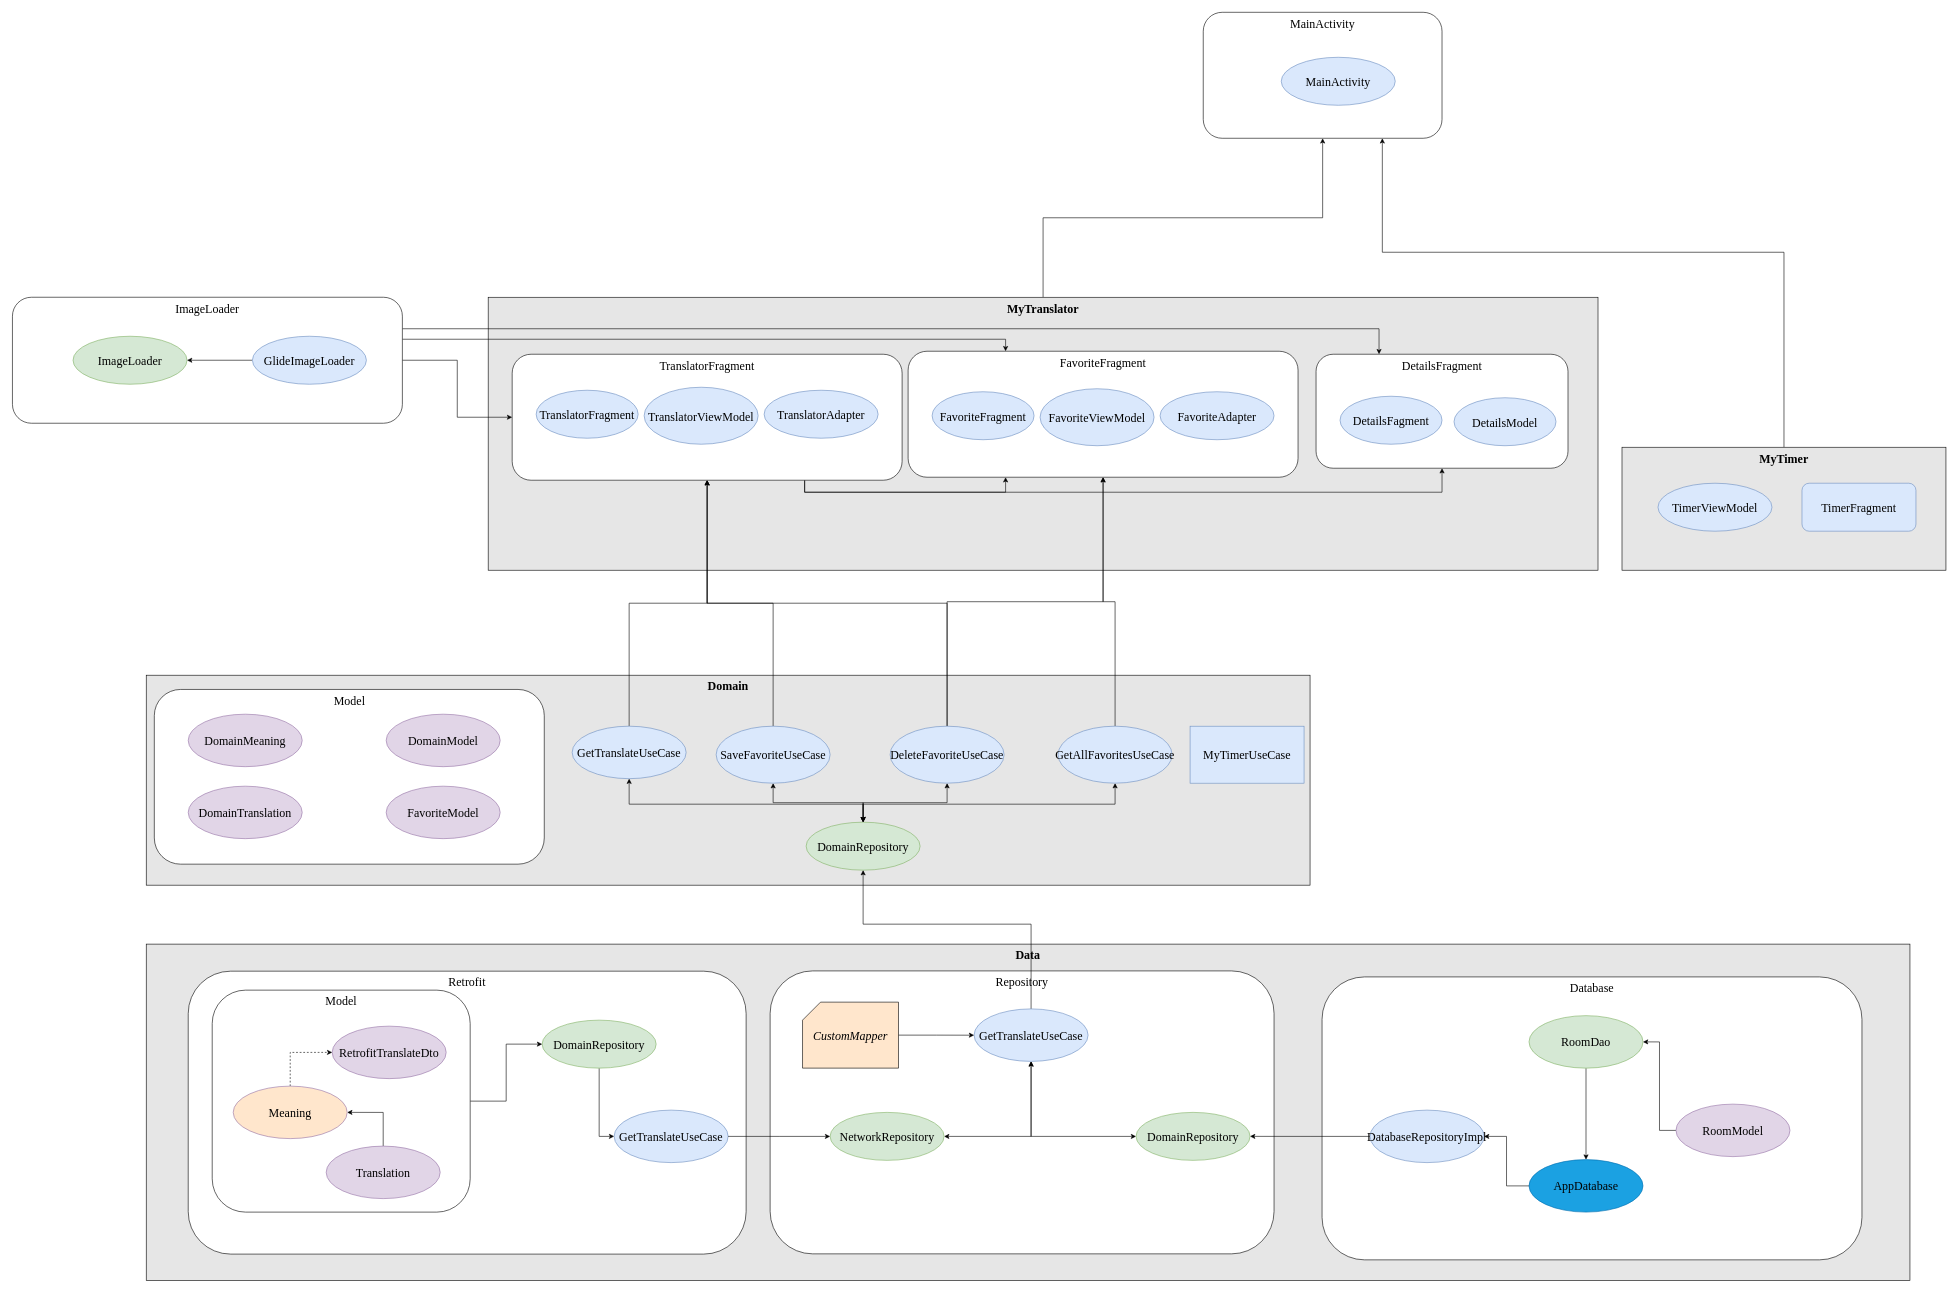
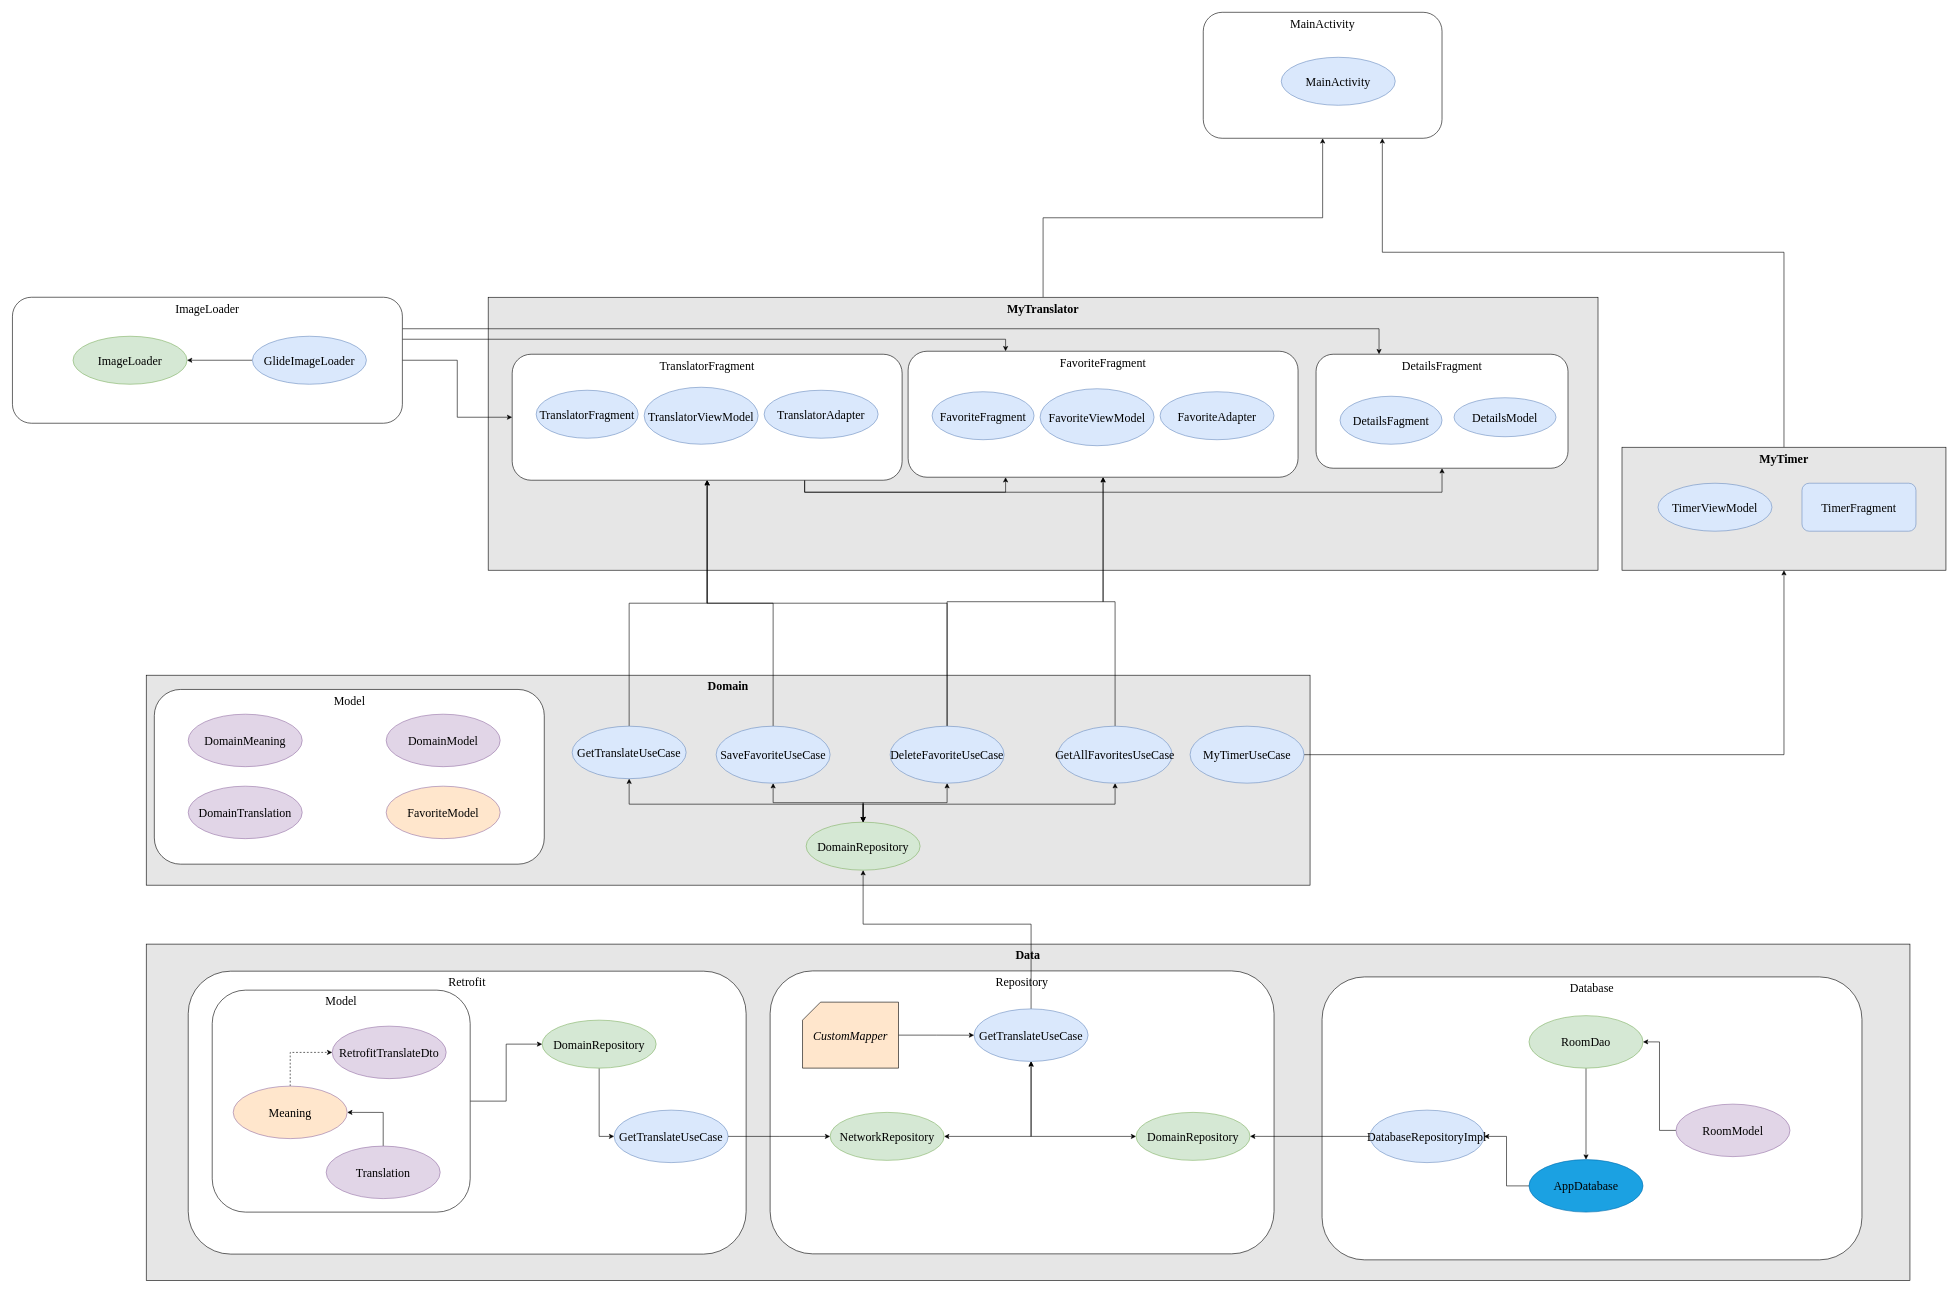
node "DetailsModel": size 102x48 -> 102x39
node "MyTimerUseCase": shape rectangle -> ellipse
edge "MyTimerUseCase" -> "MyTimer": added
node "FavoriteModel": fillcolor #e1d5e7 -> #ffe6cc
